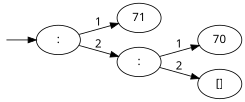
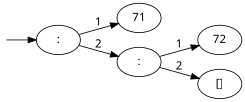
node "70": label "70" -> "72"
